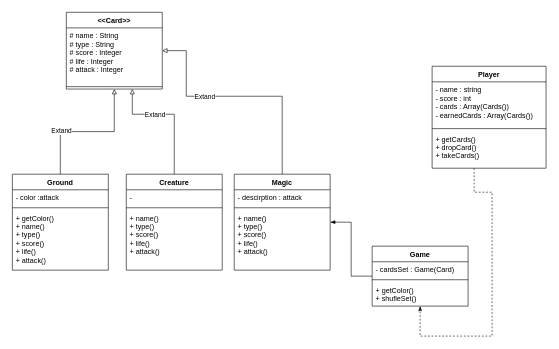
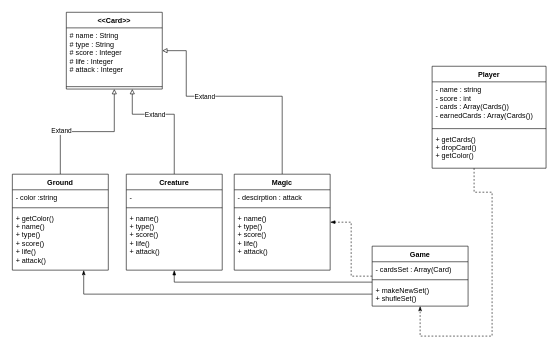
node "+ getCards() + dropCard() + takeCards()": label "+ getCards() + dropCard() + takeCards()" -> "+ getCards() + dropCard() + getColor()"
node "- color :attack": label "- color :attack" -> "- color :string"
edge "Game" -> "Magic": style solid -> dashed
node "- cardsSet : Game(Card)": label "- cardsSet : Game(Card)" -> "- cardsSet : Array(Card)"
edge "Game" -> "Creature": added
node "+ getColor() + shufleSet()": label "+ getColor() + shufleSet()" -> "+ makeNewSet() + shufleSet()"
edge "Game" -> "Ground": added
